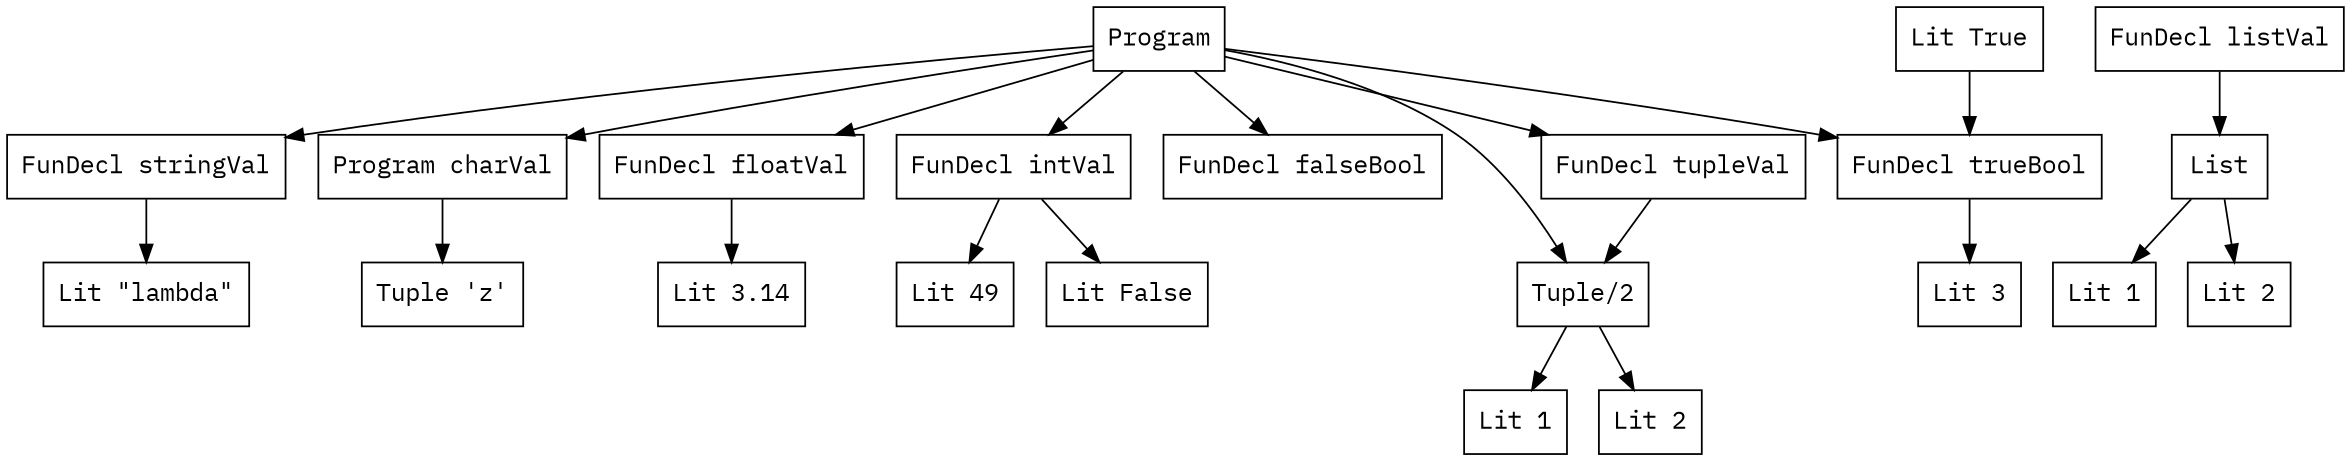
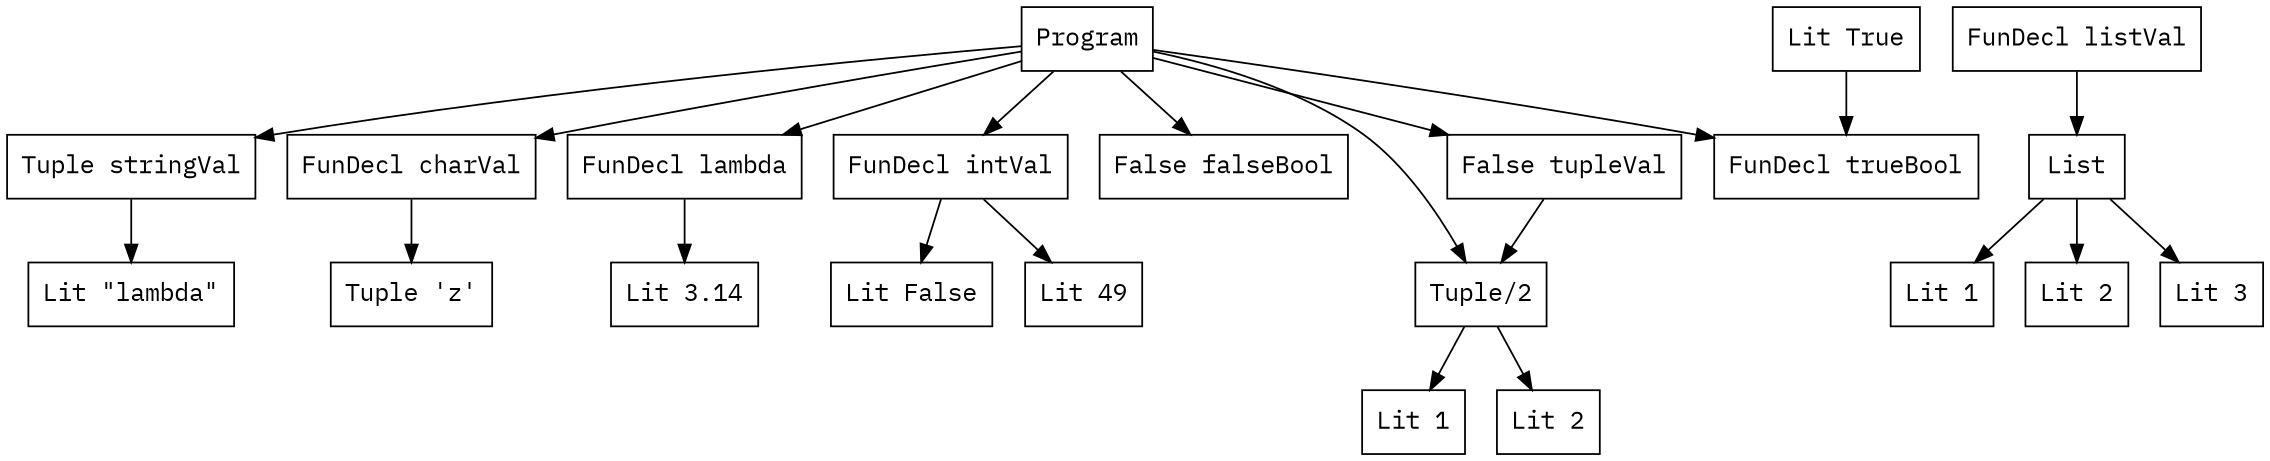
node "FunDecl stringVal": label "FunDecl stringVal" -> "Tuple stringVal"
node "Program charVal": label "Program charVal" -> "FunDecl charVal"
node "FunDecl floatVal": label "FunDecl floatVal" -> "FunDecl lambda"
node "FunDecl falseBool": label "FunDecl falseBool" -> "False falseBool"
node "FunDecl tupleVal": label "FunDecl tupleVal" -> "False tupleVal"
edge "FunDecl trueBool" -> "Lit 3": now "List" -> "Lit 3"
